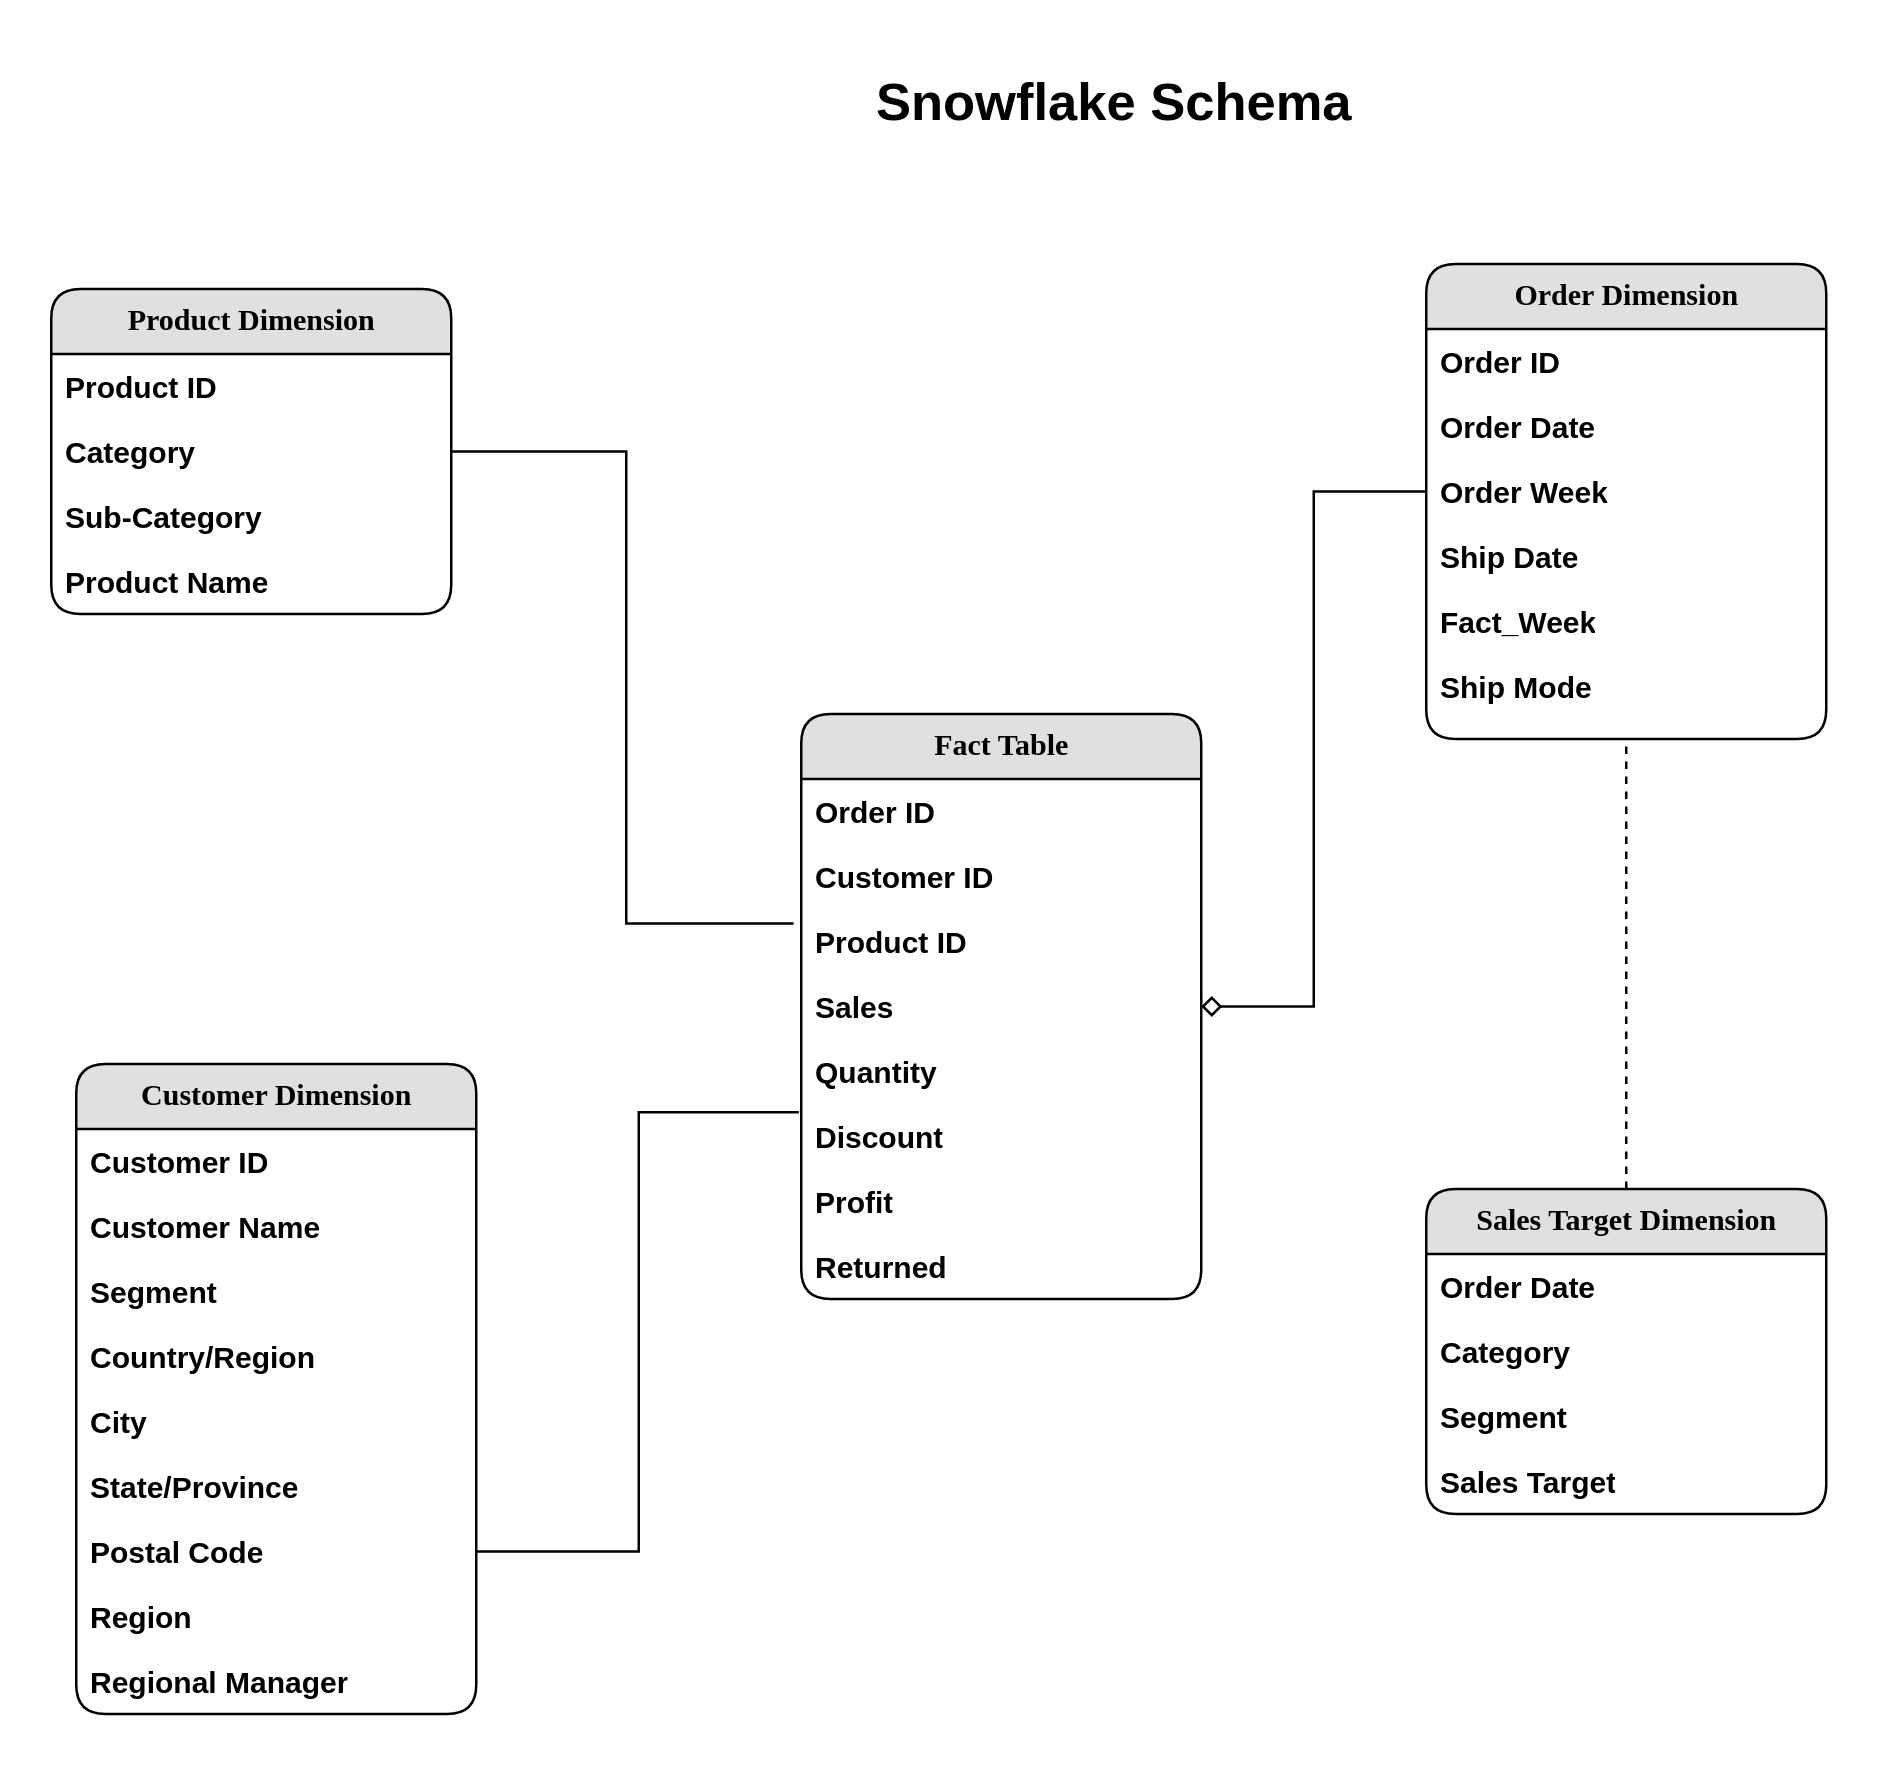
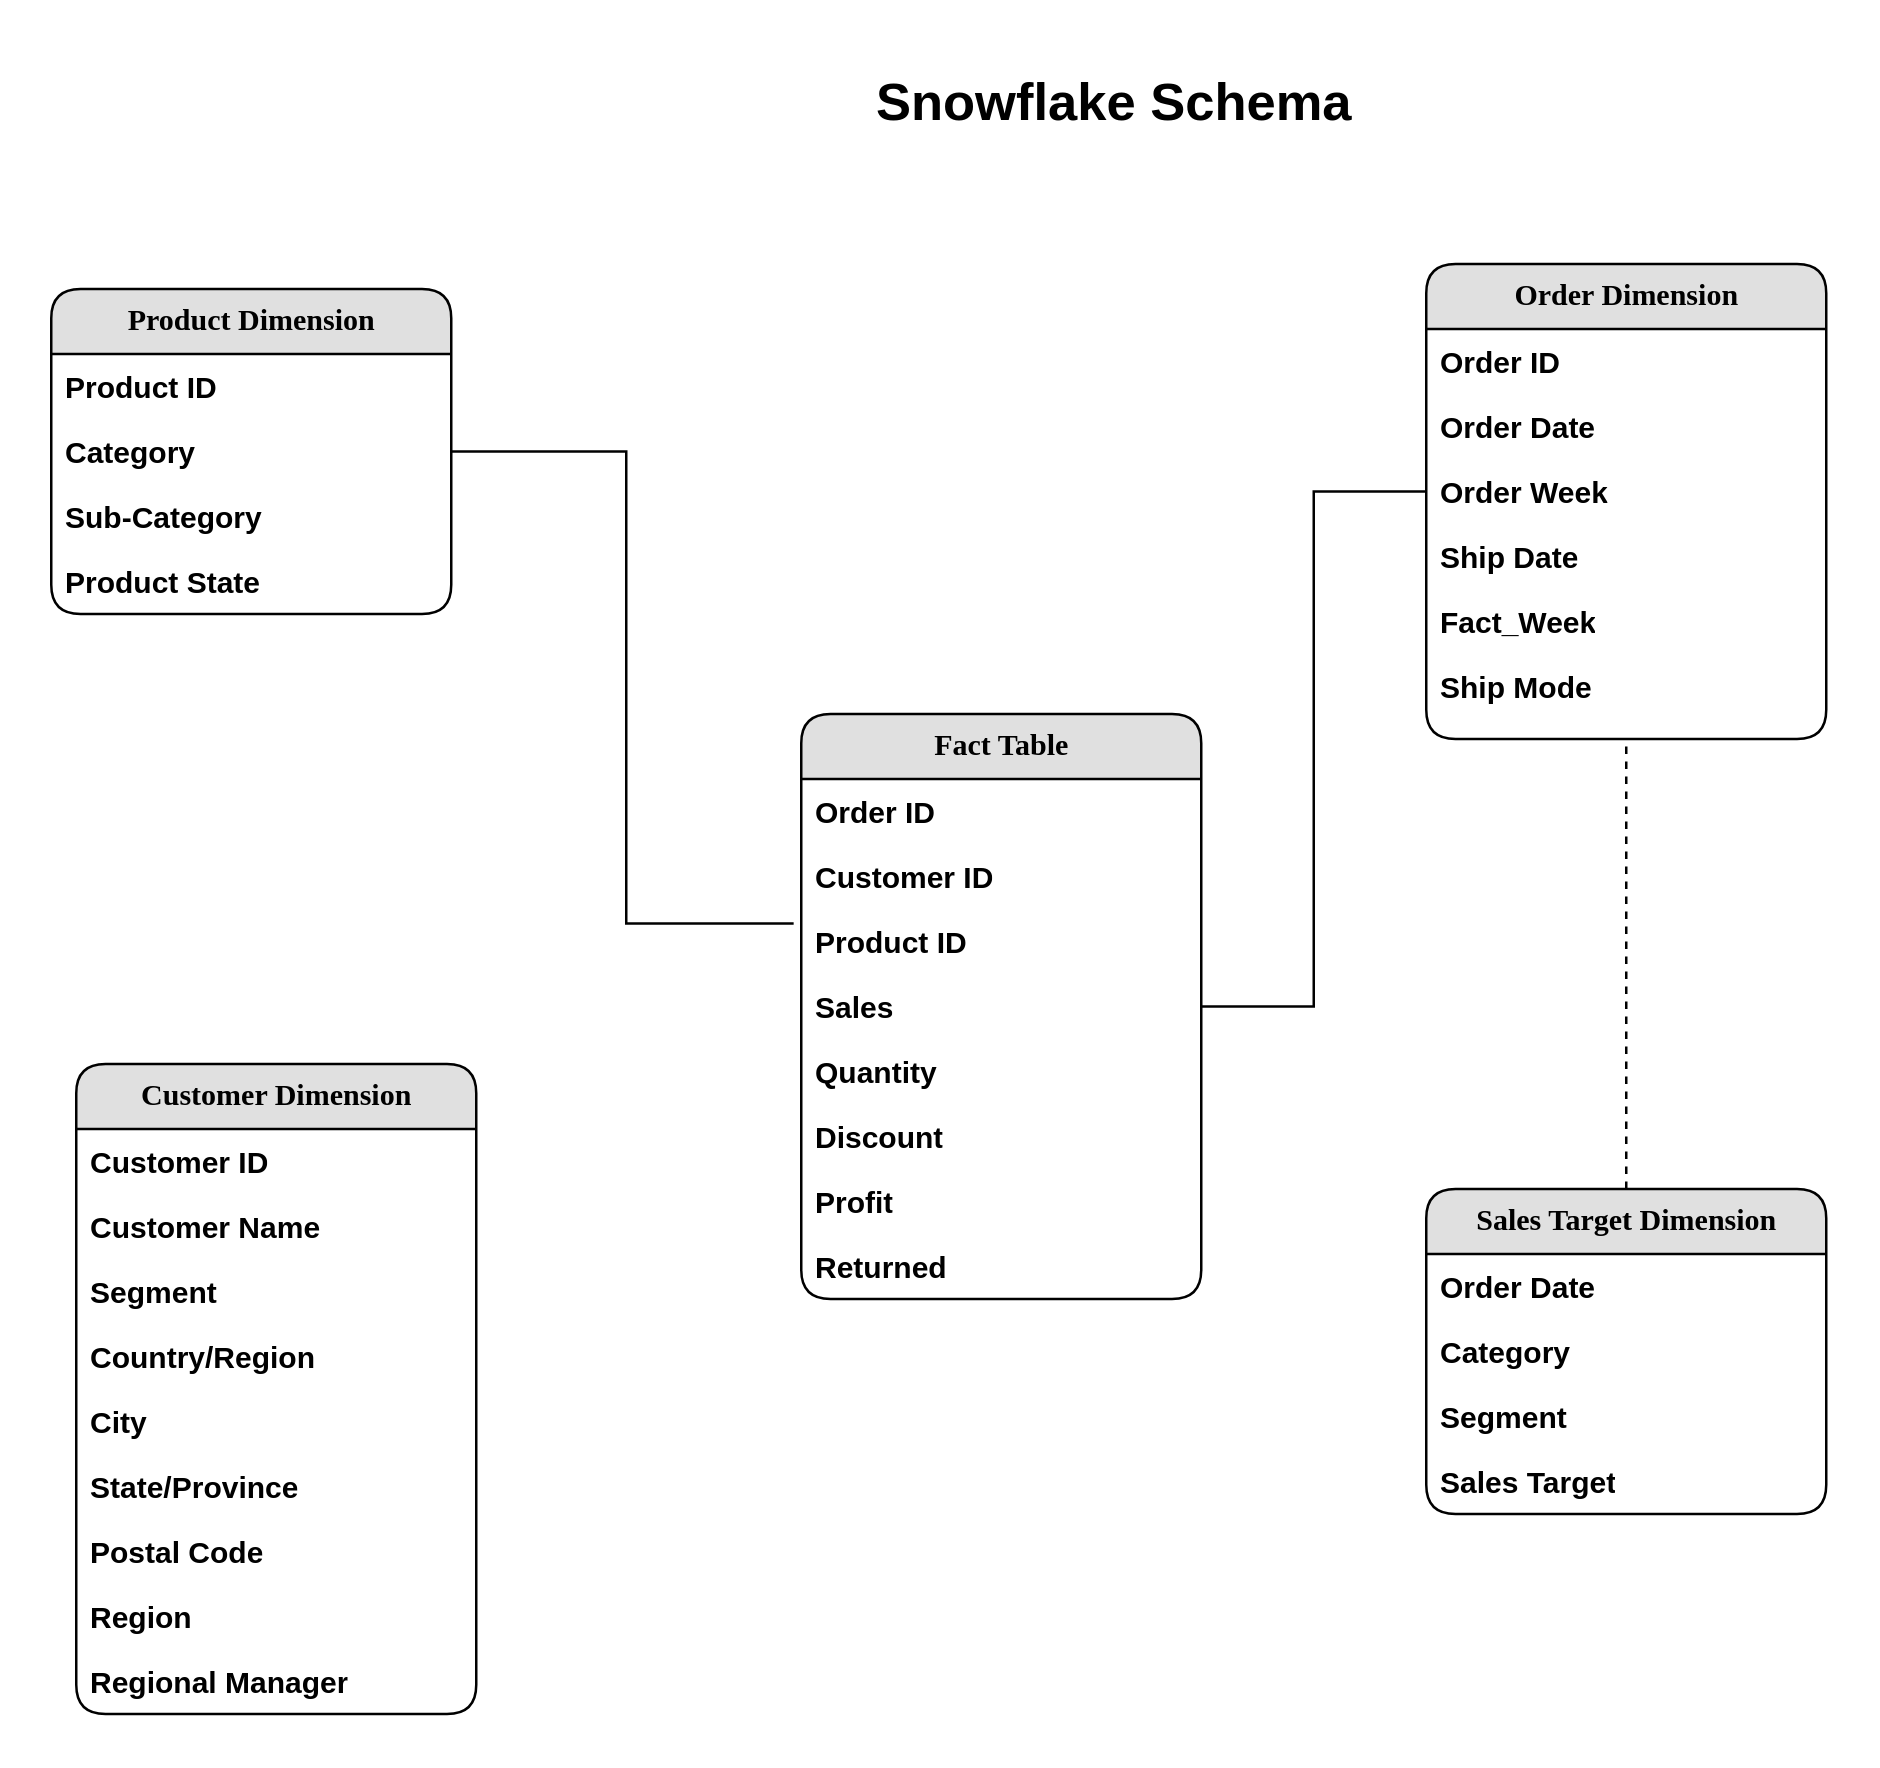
node "Product Name": label "Product Name" -> "Product State"
edge "Order Week" -> "Sales": arrowhead diamond -> none
edge "Discount" -- "Postal Code": removed
